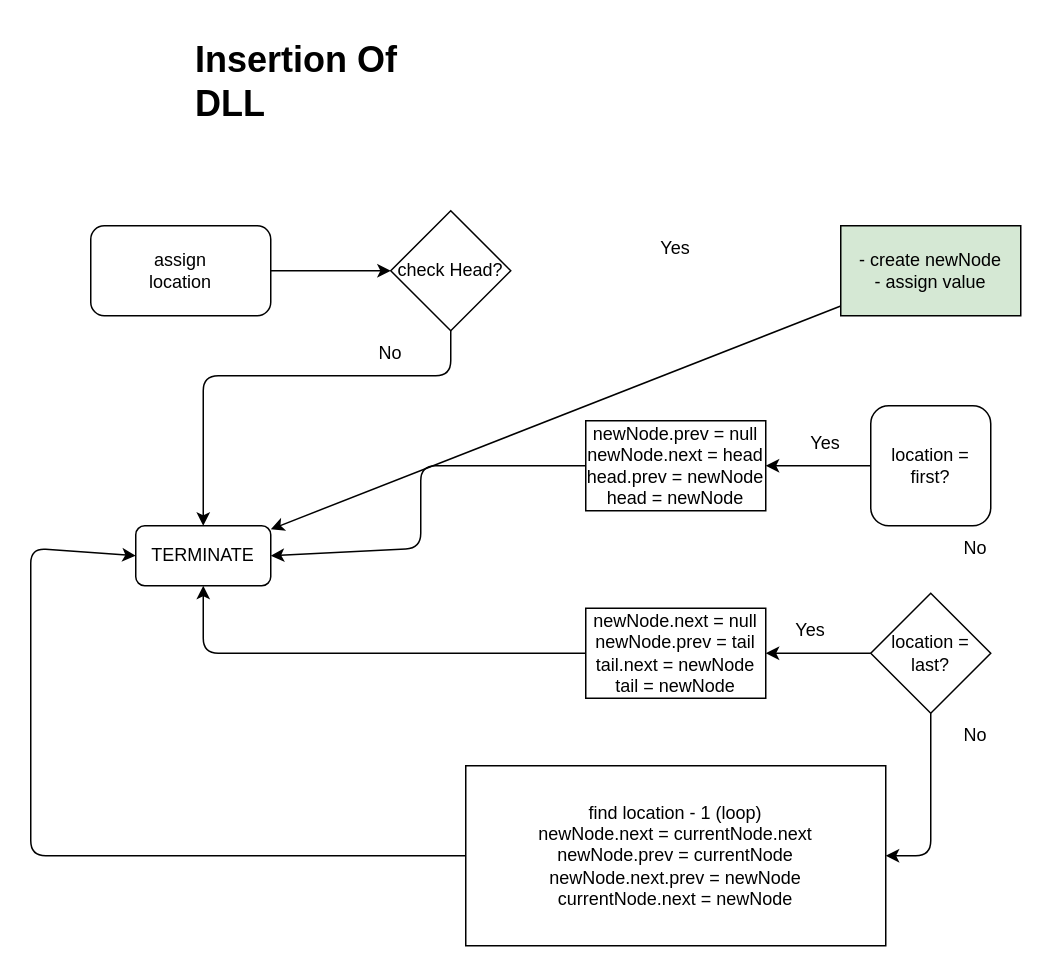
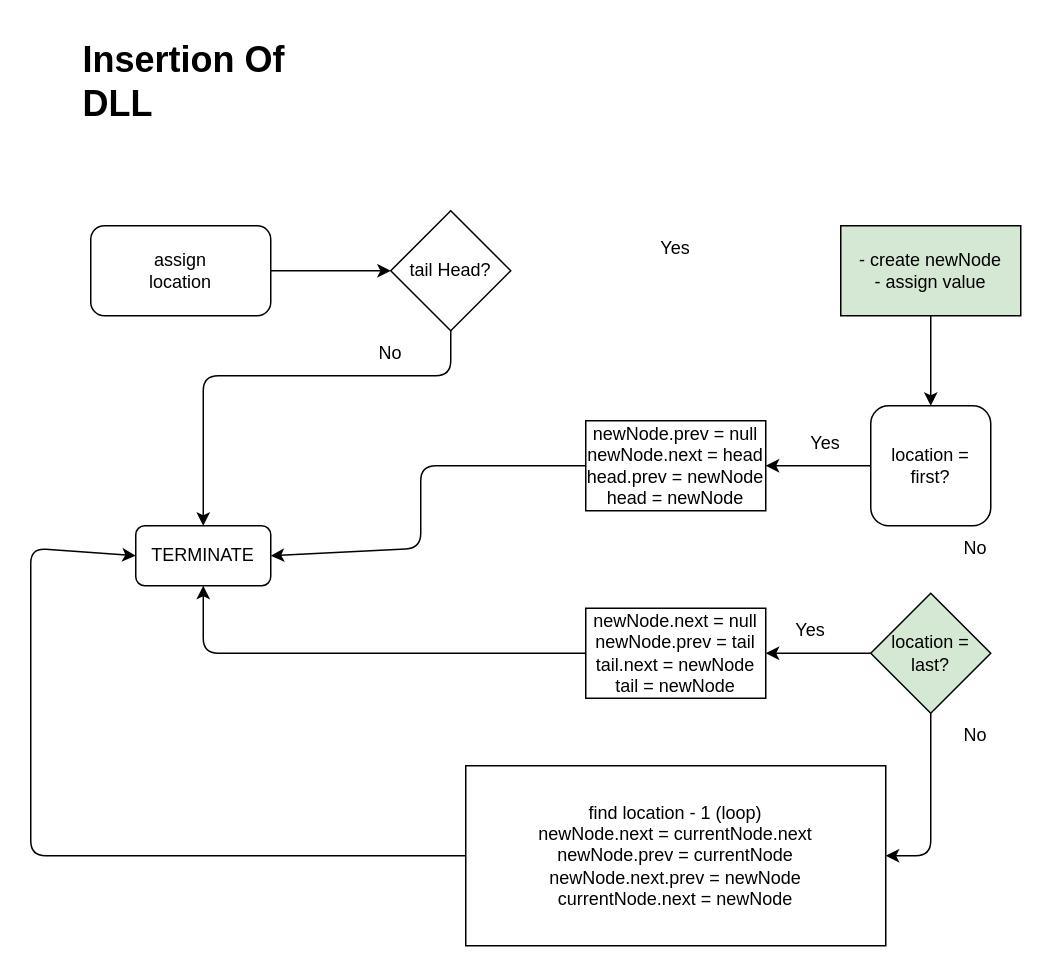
node "Insertion Of DLL": moved (331, 83) -> (218, 83)
node "check Head?": label "check Head?" -> "tail Head?"
edge "- create newNode - assign value" -> "TERMINATE": now "- create newNode - assign value" -> "location = first?"
node "location = last?": fillcolor #ffffff -> #d5e8d4
